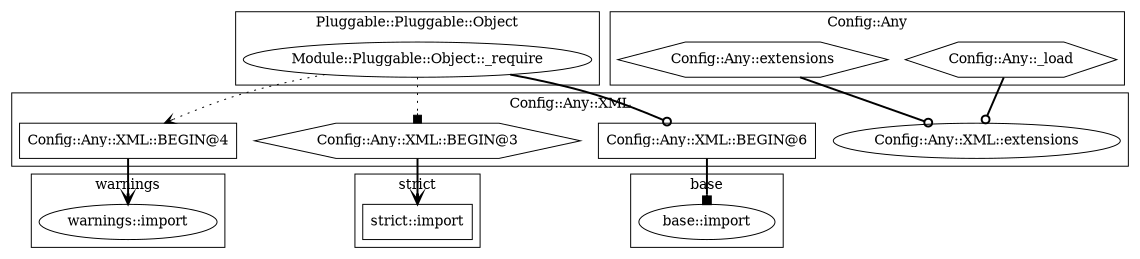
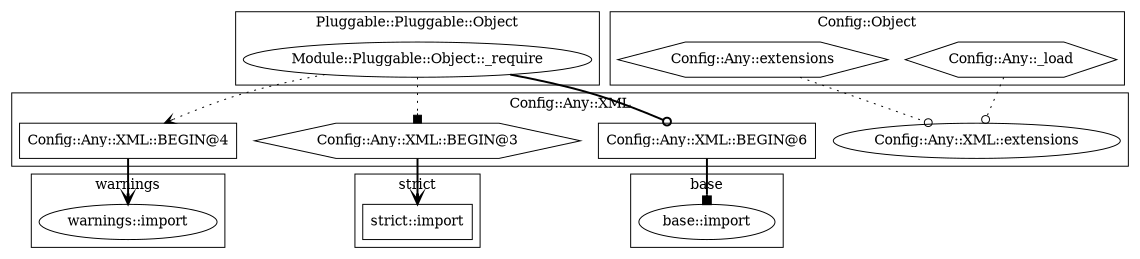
cluster "Config::Any": label "Config::Any" -> "Config::Object"
edge "Config::Any::extensions" -> "Config::Any::XML::extensions": style bold -> dotted
edge "Config::Any::_load" -> "Config::Any::XML::extensions": style bold -> dotted
